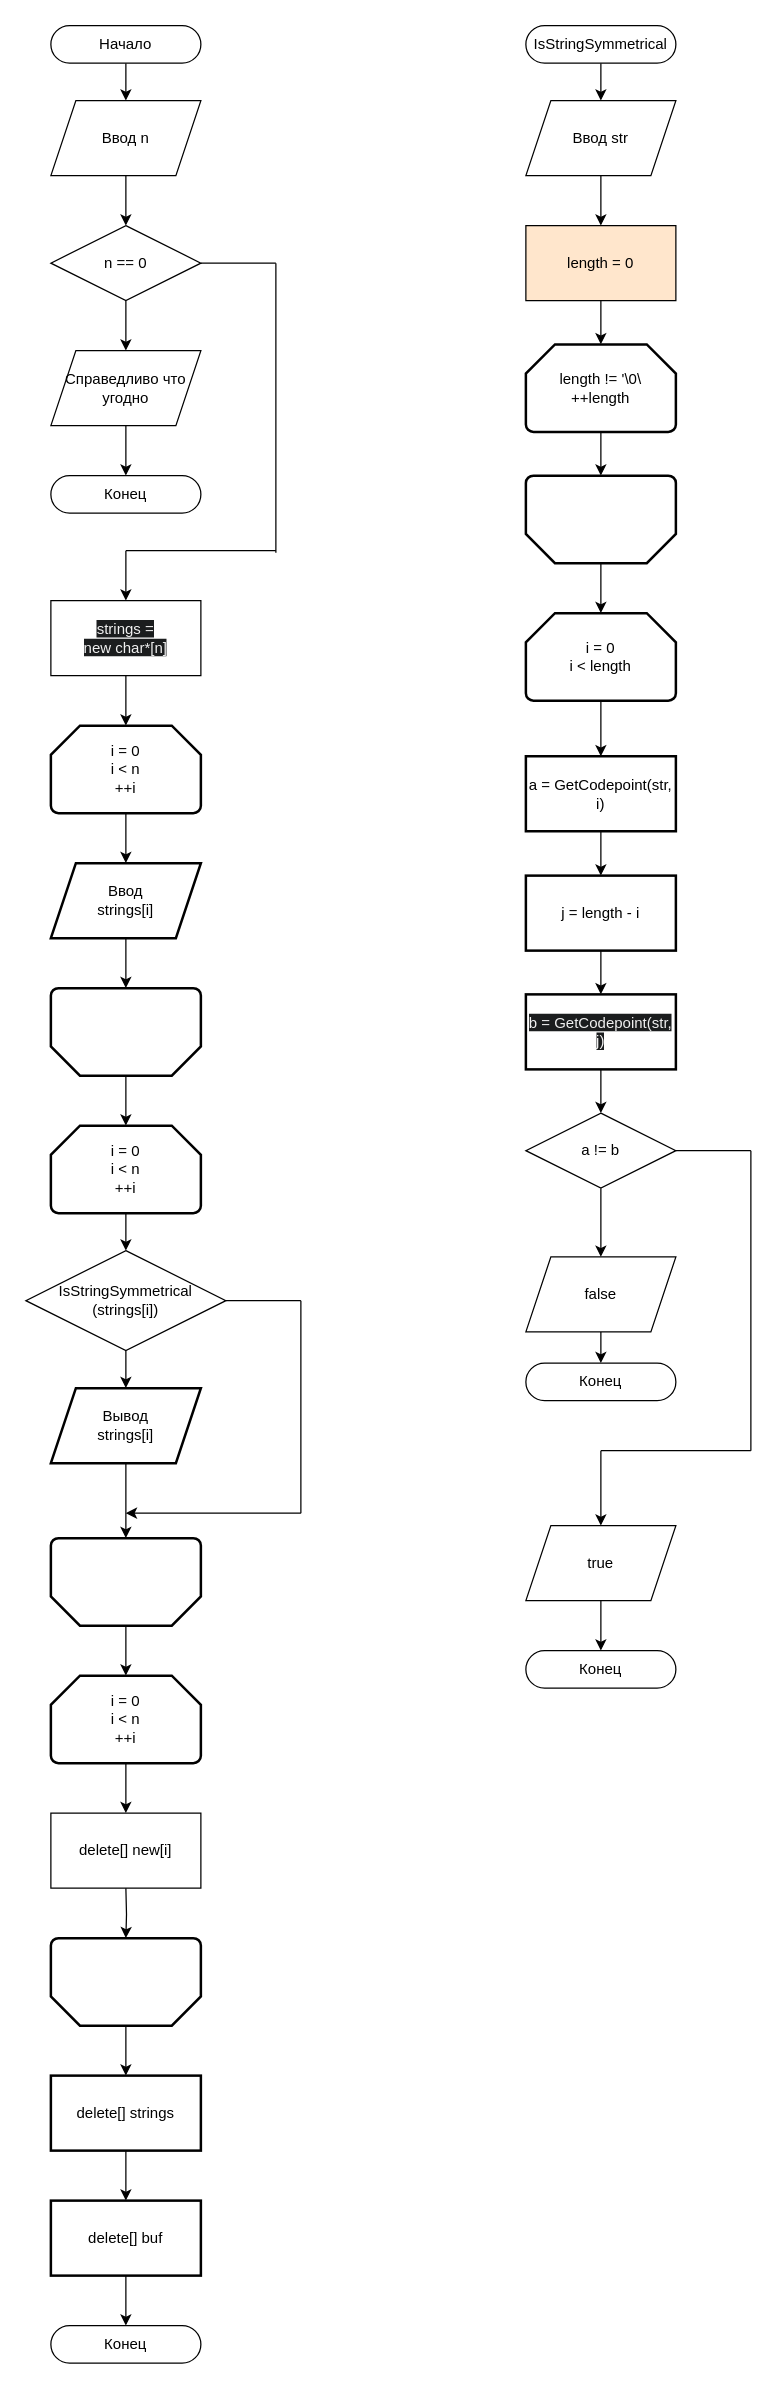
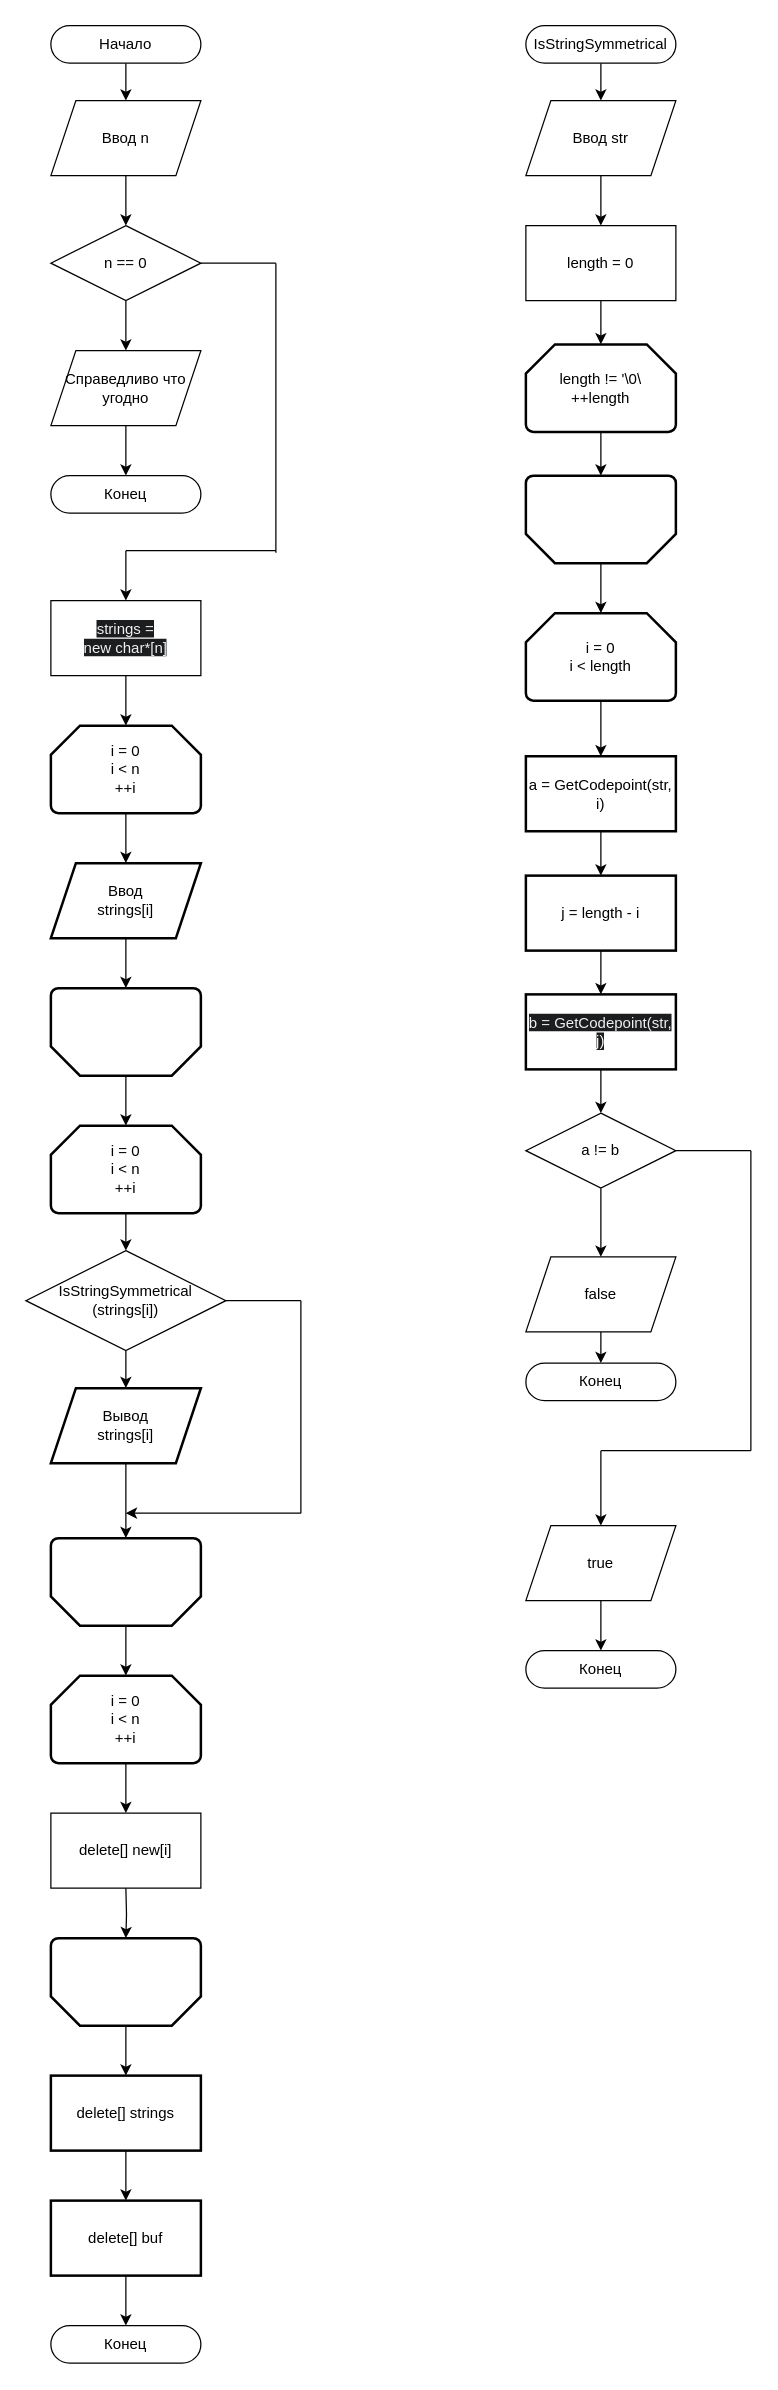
node "length = 0": fillcolor #ffe6cc -> #ffffff
